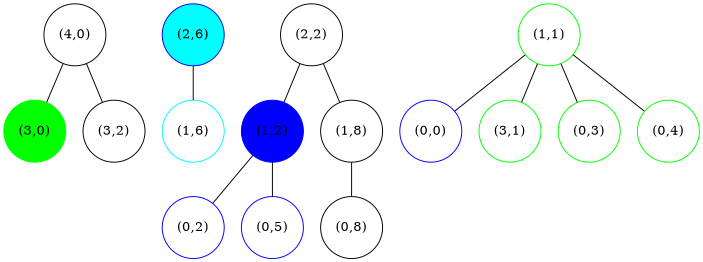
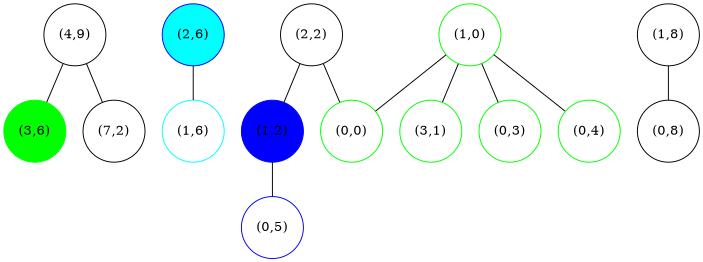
node "(4,0)": label "(4,0)" -> "(4,9)"
node "(1,1)": label "(1,1)" -> "(1,0)"
edge "(2,2)" -- "(1,8)": now "(2,2)" -- "(0,0)"
node "(3,0)": label "(3,0)" -> "(3,6)"
node "(3,2)": label "(3,2)" -> "(7,2)"
node "(0,0)": color blue -> green
node "(0,2)": removed
